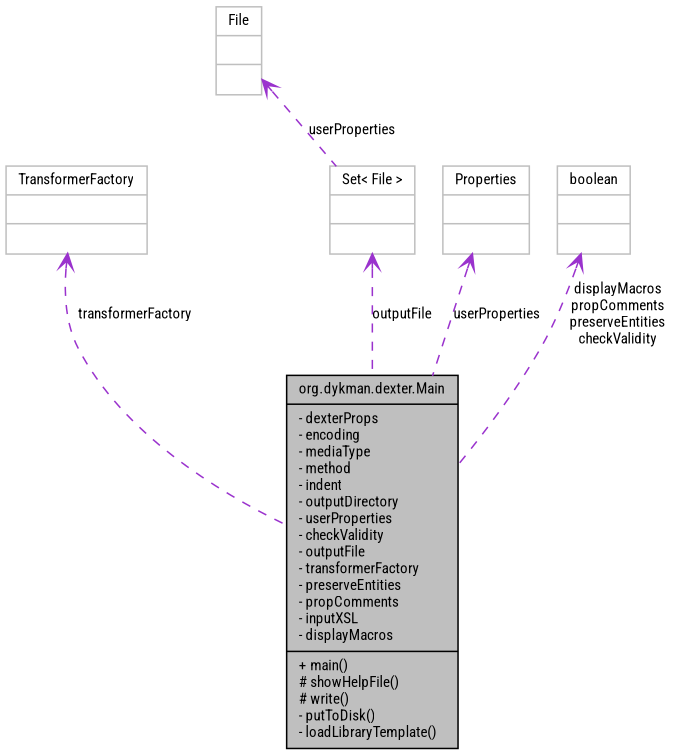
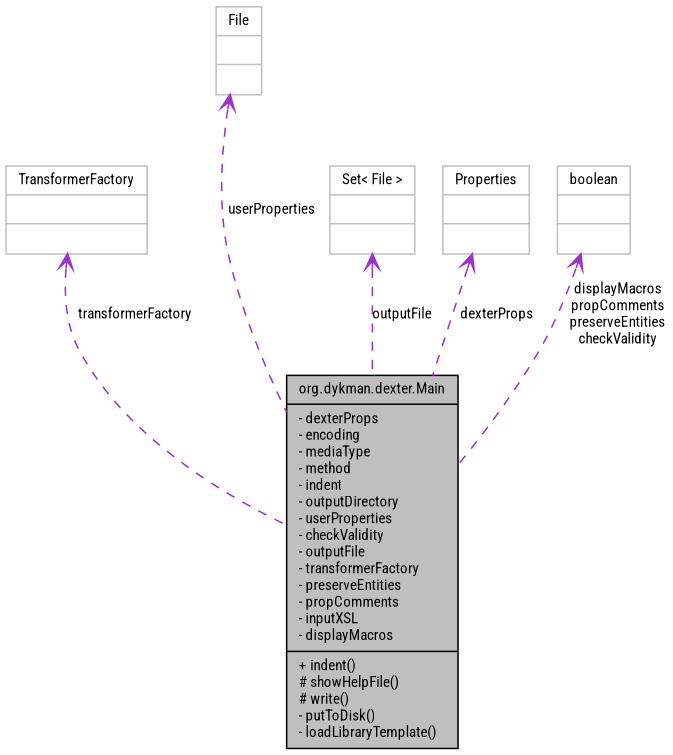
edge "Set< File >" -> "File": now "org.dykman.dexter.Main" -> "File"
edge "org.dykman.dexter.Main" -> "Properties": label "userProperties" -> "dexterProps"
node "org.dykman.dexter.Main": text "+ main()" -> "+ indent()"
